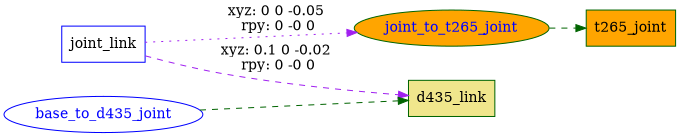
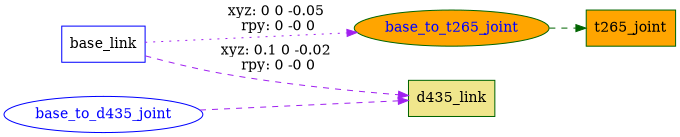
node "joint_to_t265_joint": label "joint_to_t265_joint" -> "base_to_t265_joint"
node "joint_link": label "joint_link" -> "base_link"
edge "base_to_d435_joint" -> "d435_link": color darkgreen -> purple
